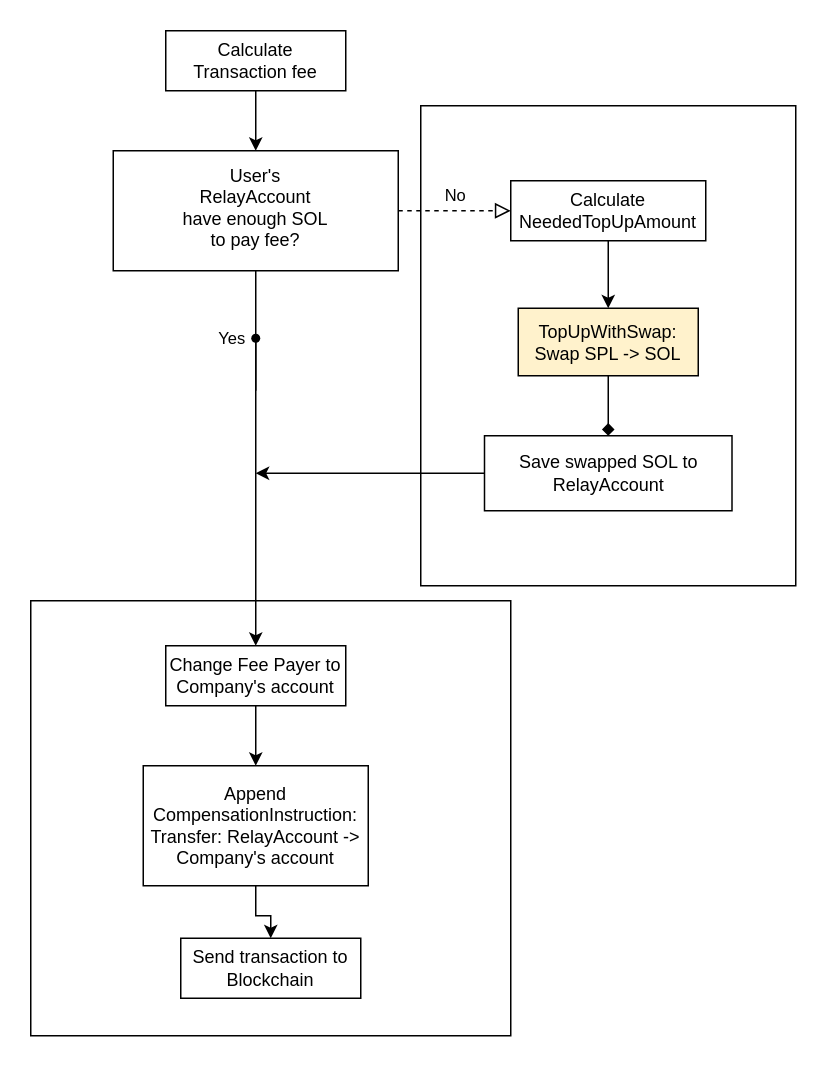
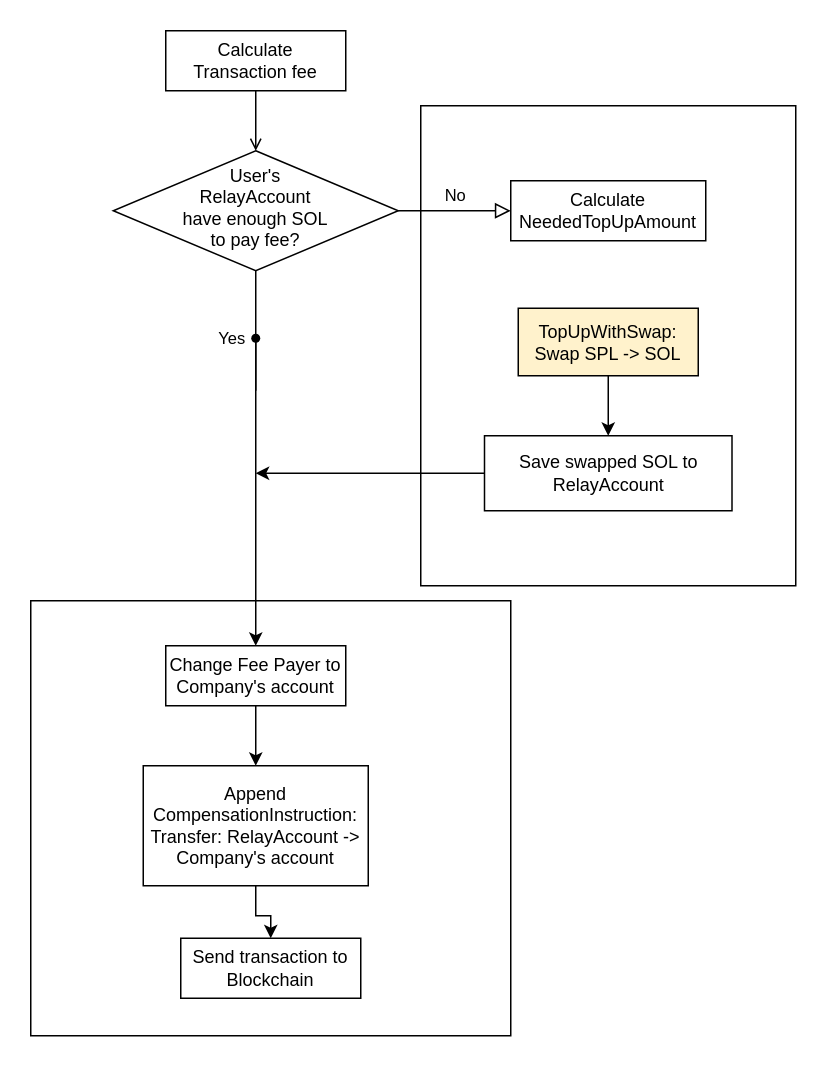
edge "Calculate Transaction fee" -> "User's RelayAccount have enough SOL to pay fee?": arrowhead classic -> open
node "User's RelayAccount have enough SOL to pay fee?": shape rectangle -> diamond
edge "User's RelayAccount have enough SOL to pay fee?" -> "Calculate NeededTopUpAmount": style dashed -> solid
edge "Calculate NeededTopUpAmount" -> "TopUpWithSwap: Swap SPL -> SOL": removed
edge "TopUpWithSwap: Swap SPL -> SOL" -> "Save swapped SOL to RelayAccount": arrowhead diamond -> classic
